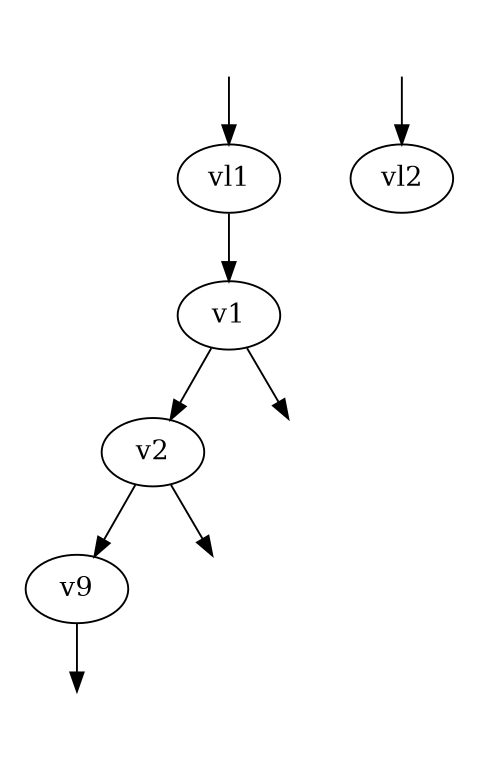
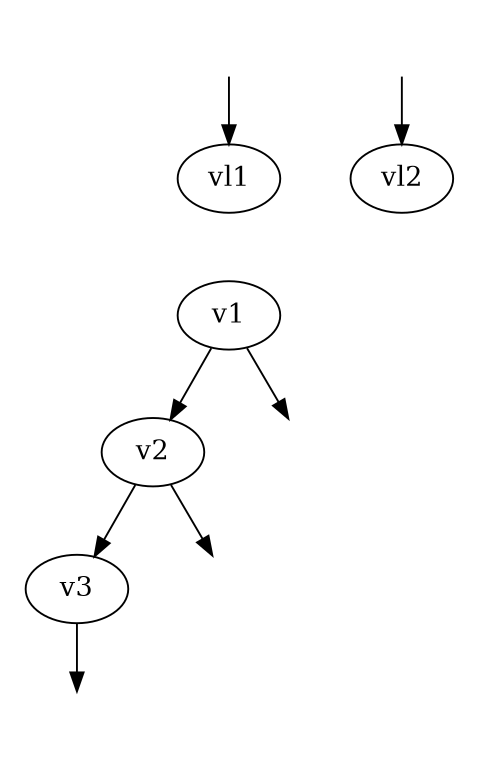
edge "vl1" -> "v1": removed
node "v9": label "v9" -> "v3"
